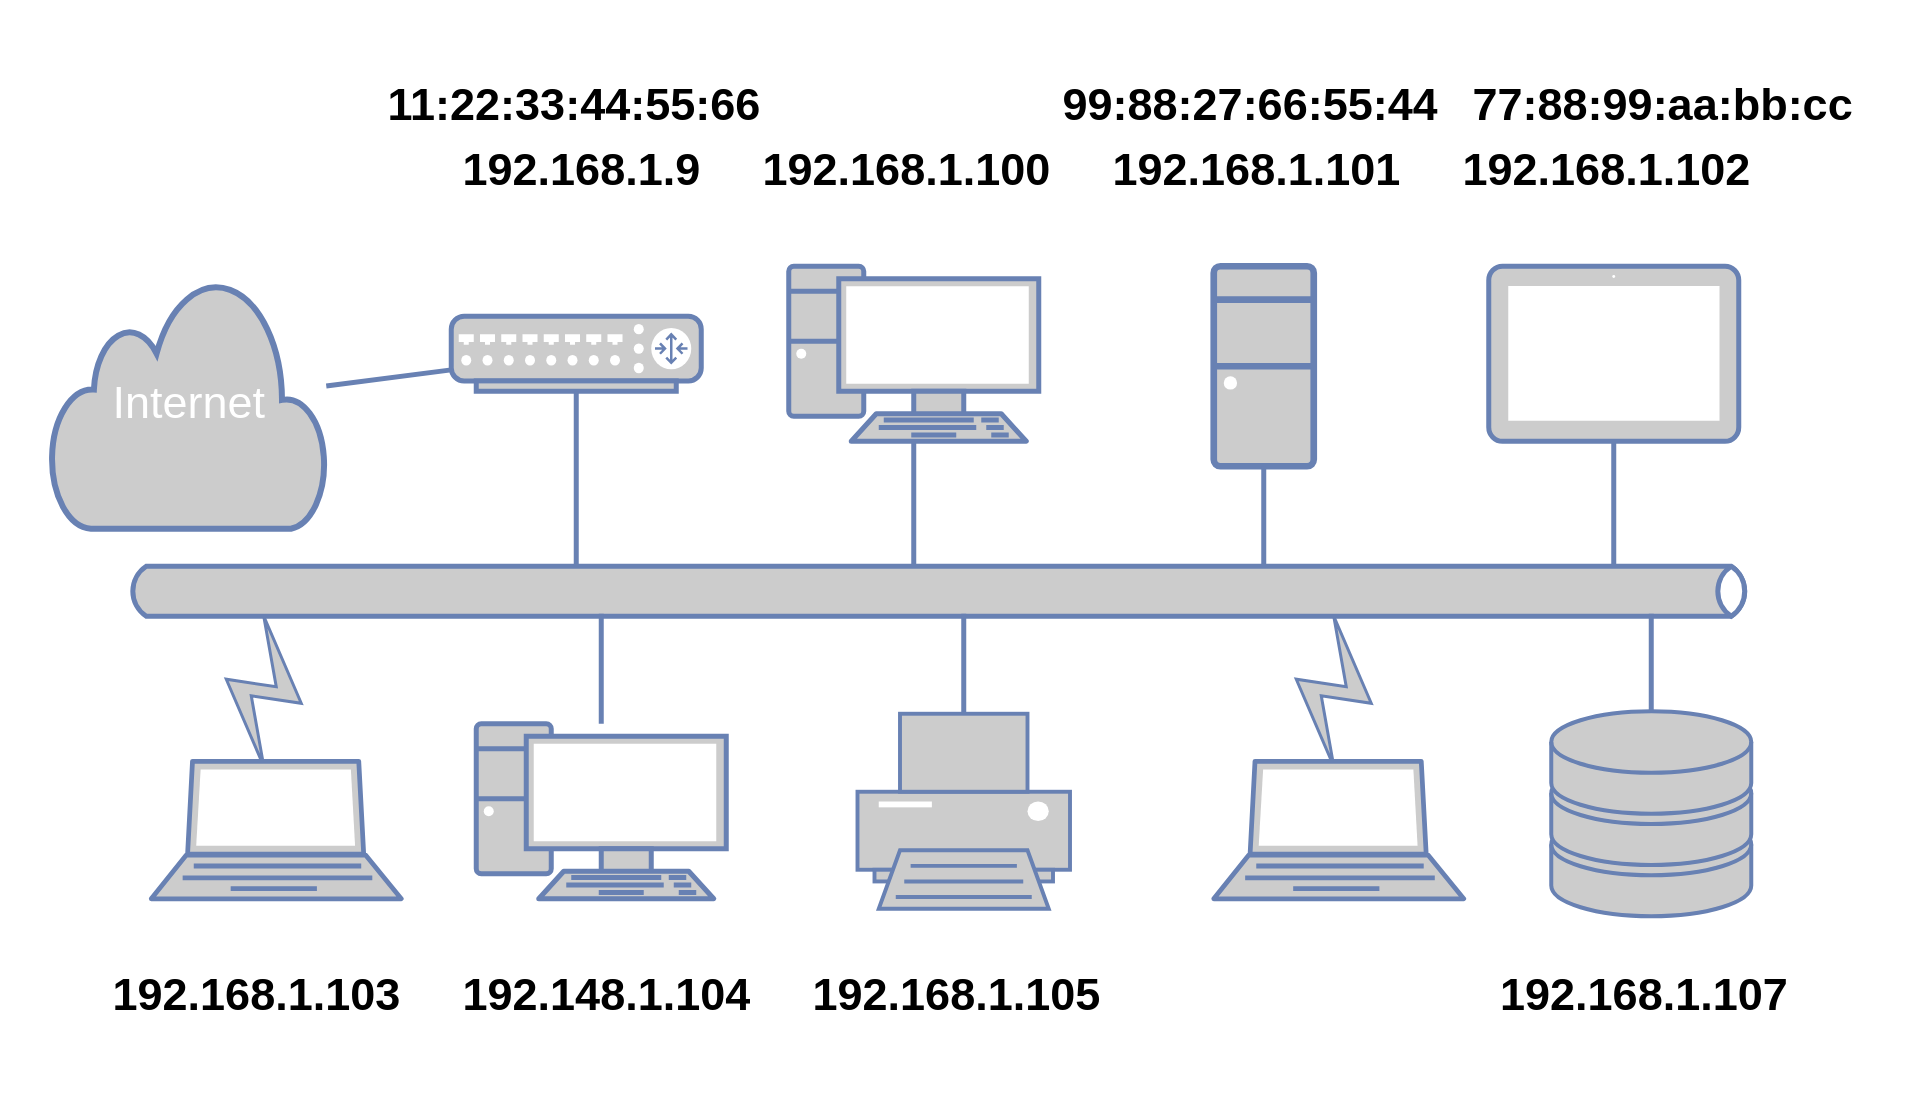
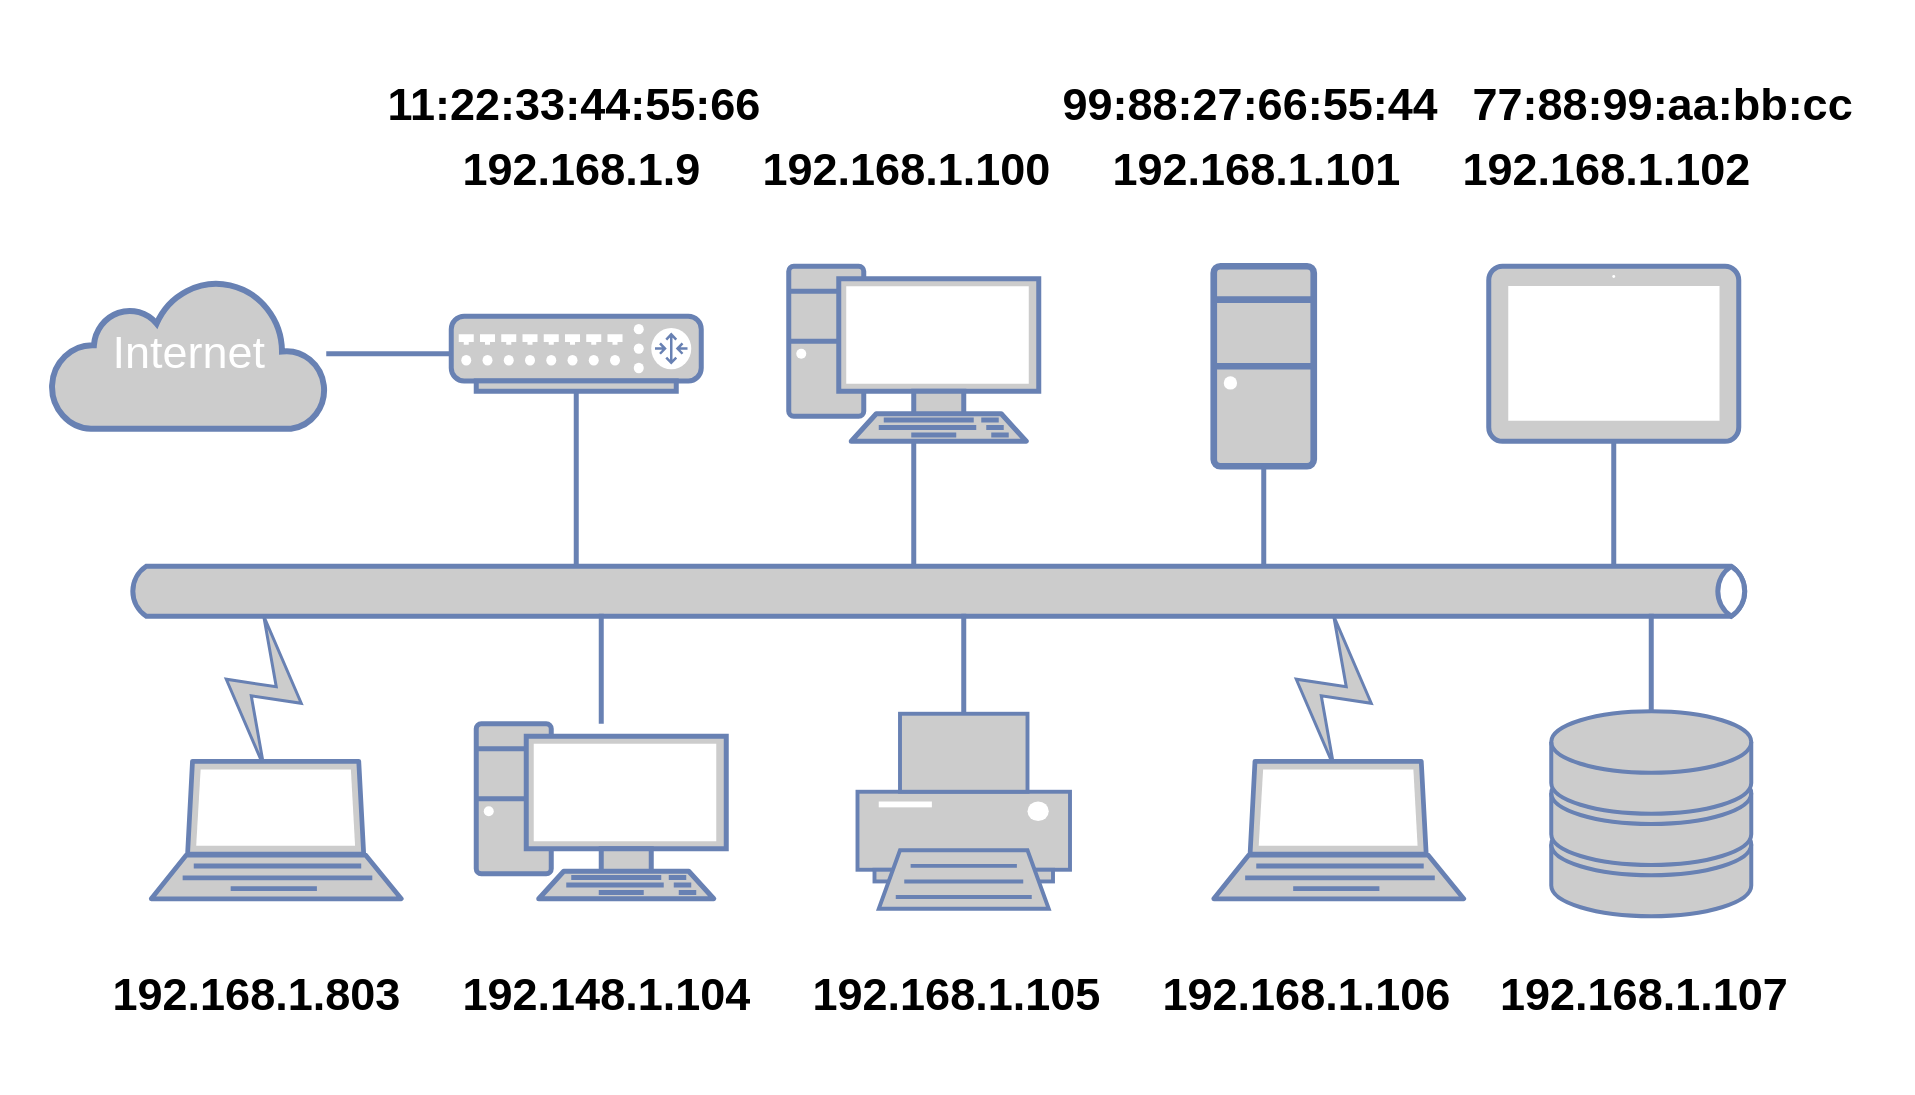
node "Internet": size 275x250 -> 275x150
node "192.168.1.103": label "192.168.1.103" -> "192.168.1.803"
node "192.168.1.106": added
